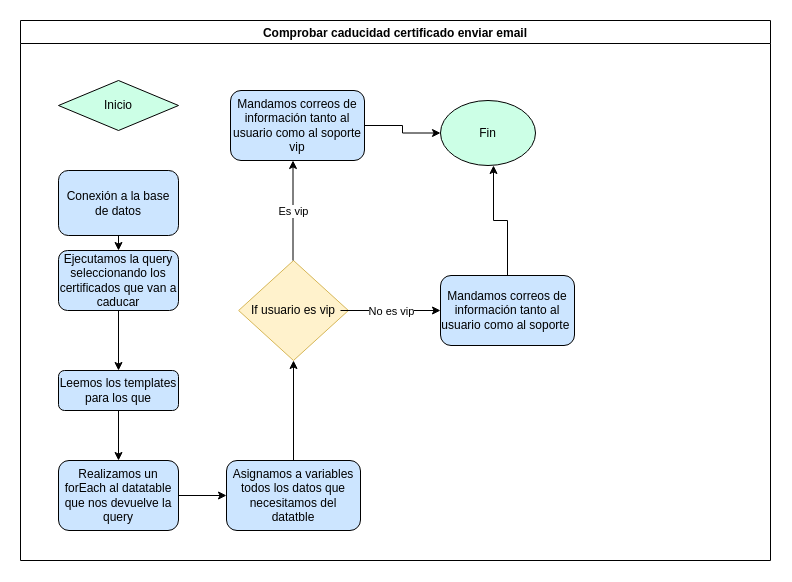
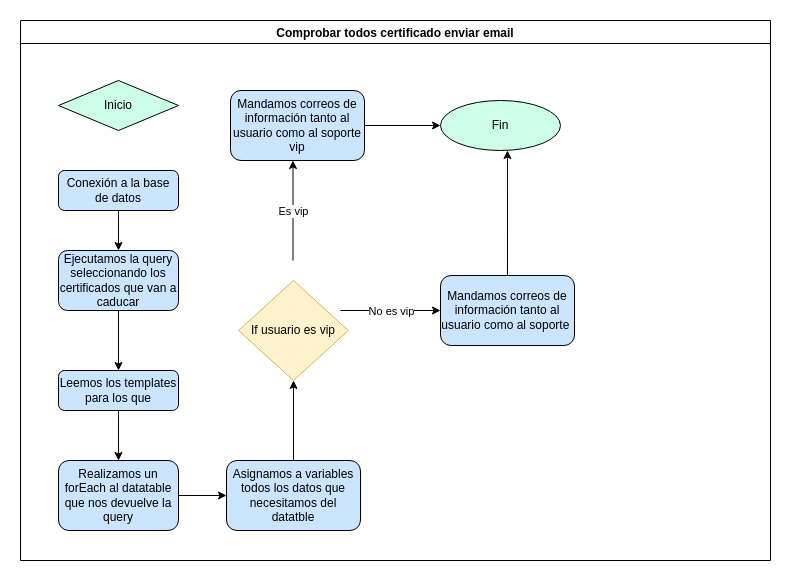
node "Comprobar caducidad certificado enviar email": label "Comprobar caducidad certificado enviar email" -> "Comprobar todos certificado enviar email"
node "Fin": size 95x65 -> 120x50
node "Conexión a la base de datos": size 120x65 -> 120x40
node "If usuario es vip": moved (294, 311) -> (294, 331)
